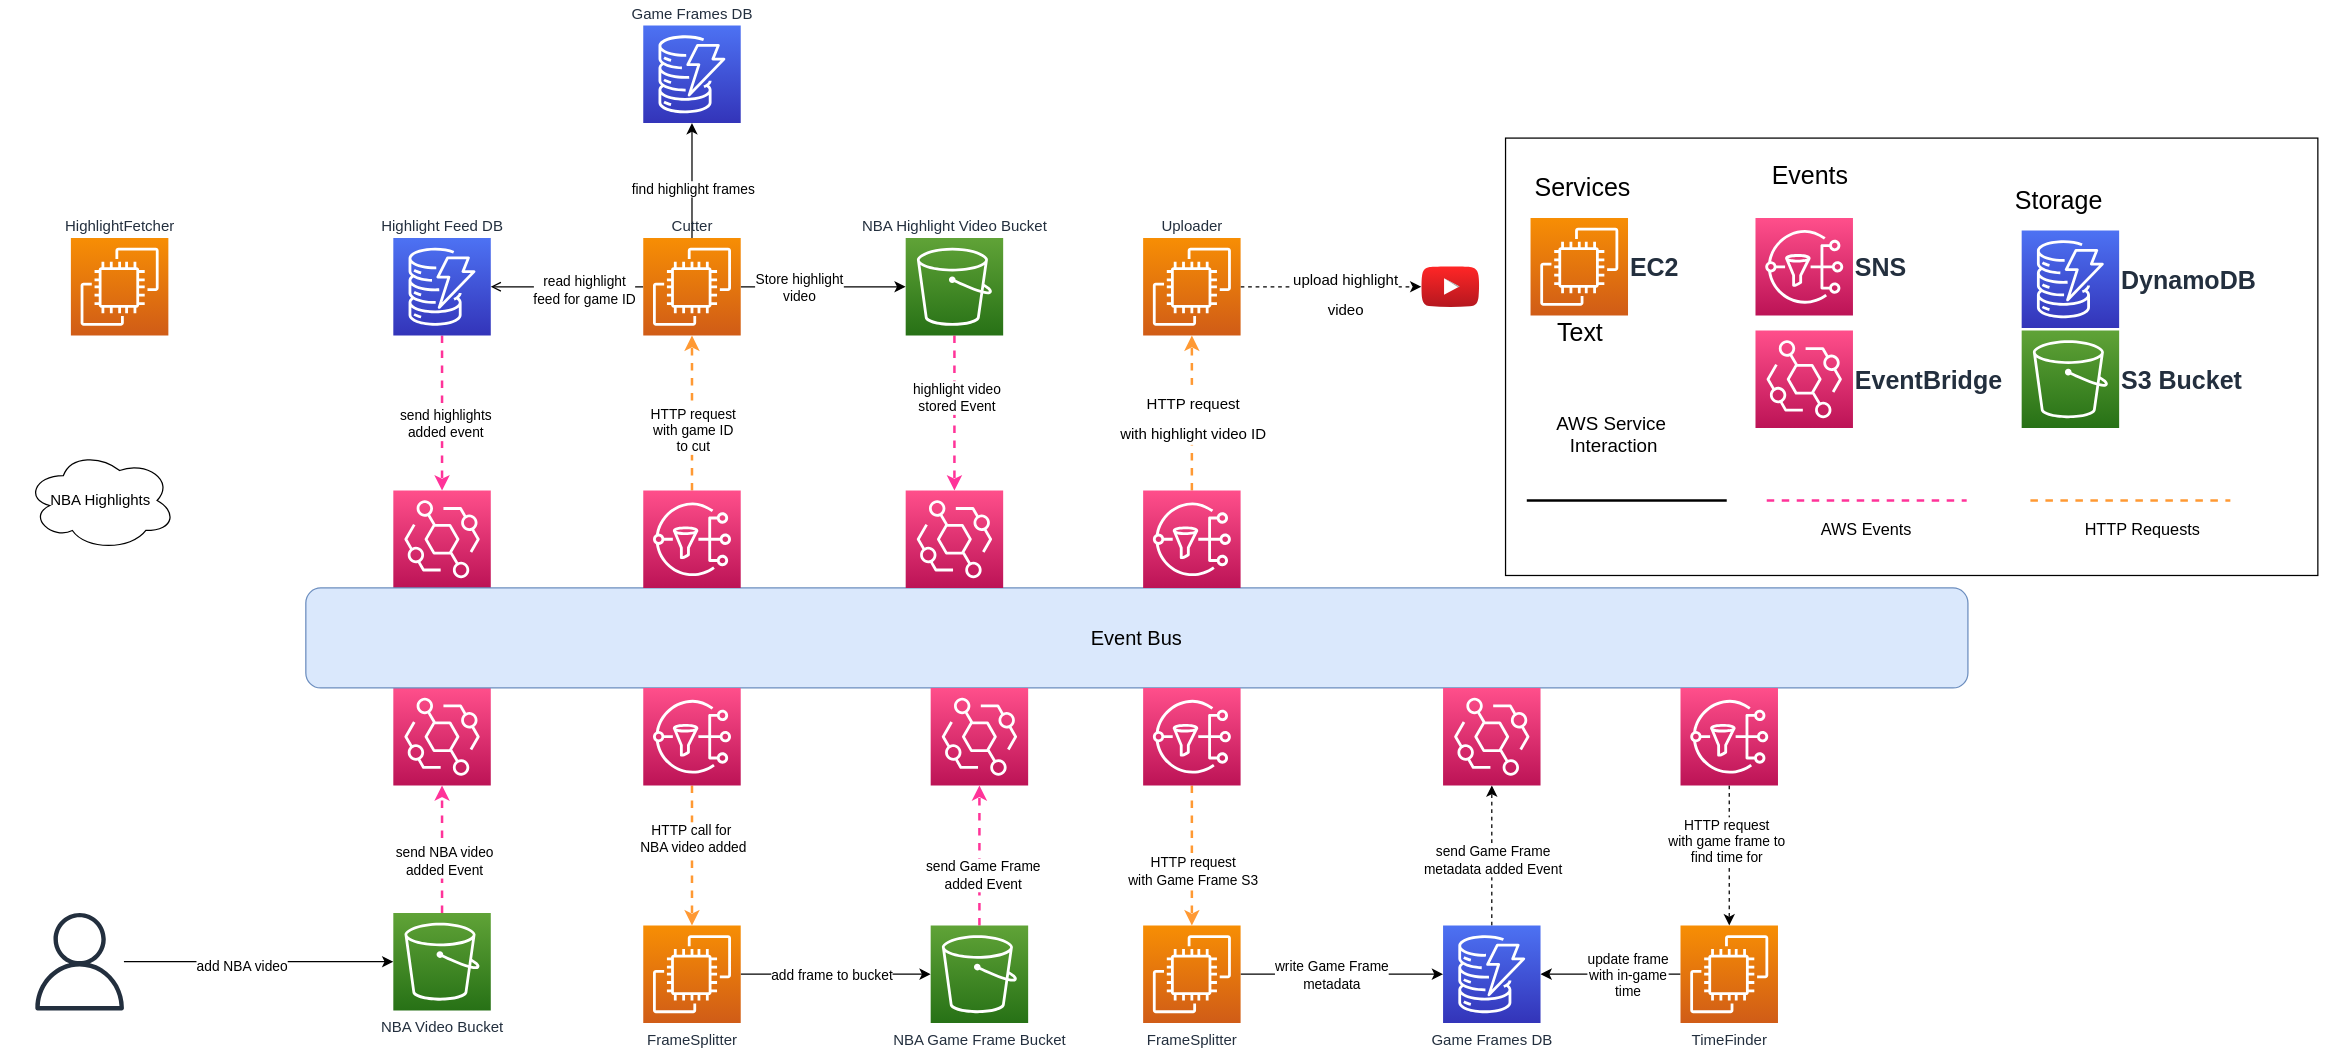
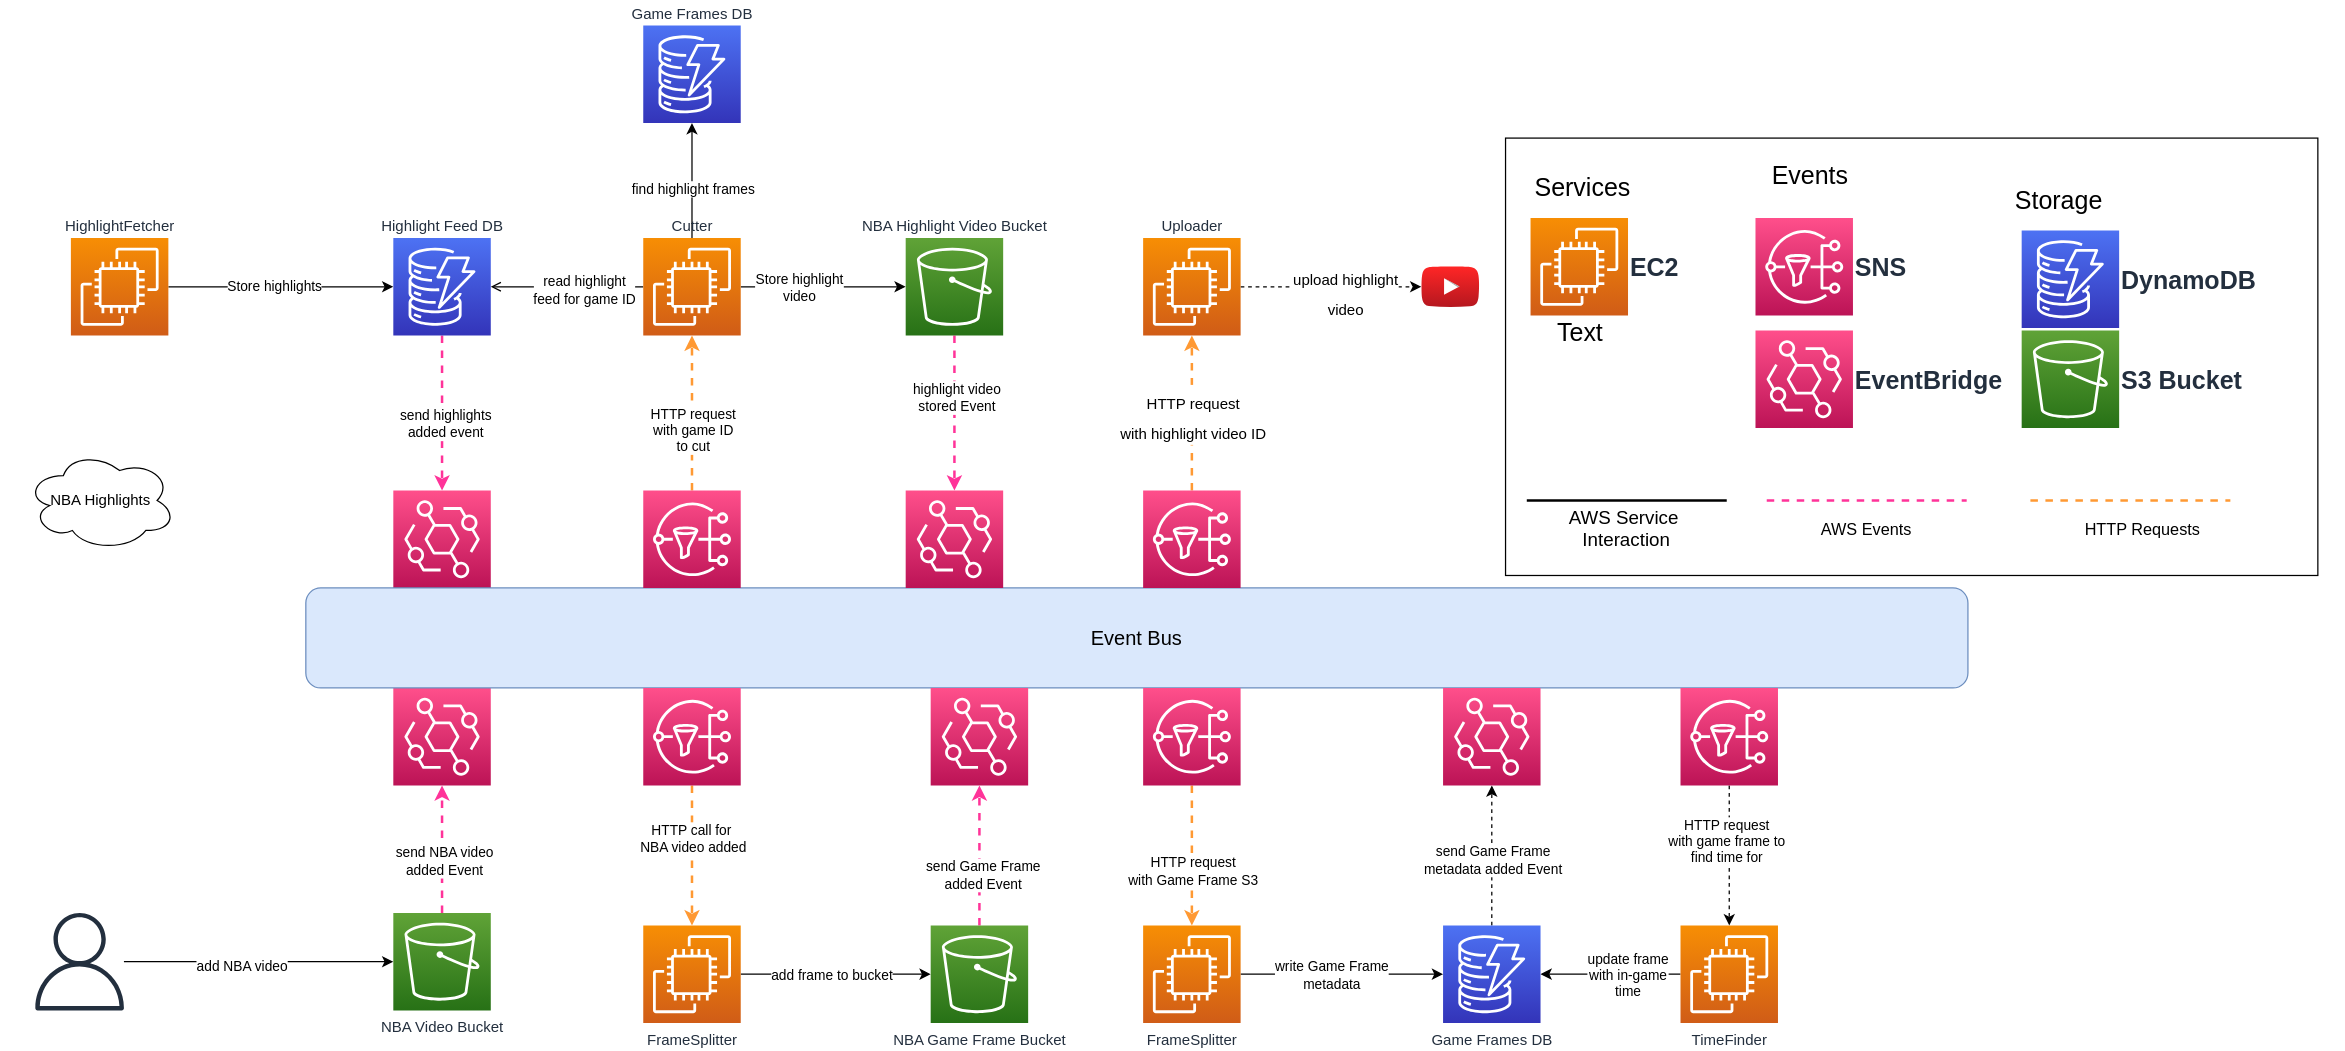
edge "HighlightFetcher" -> "Highlight Feed DB": added, label "Store highlights"
node "AWS Service Interaction": moved (1614, 434) -> (1627, 528)
